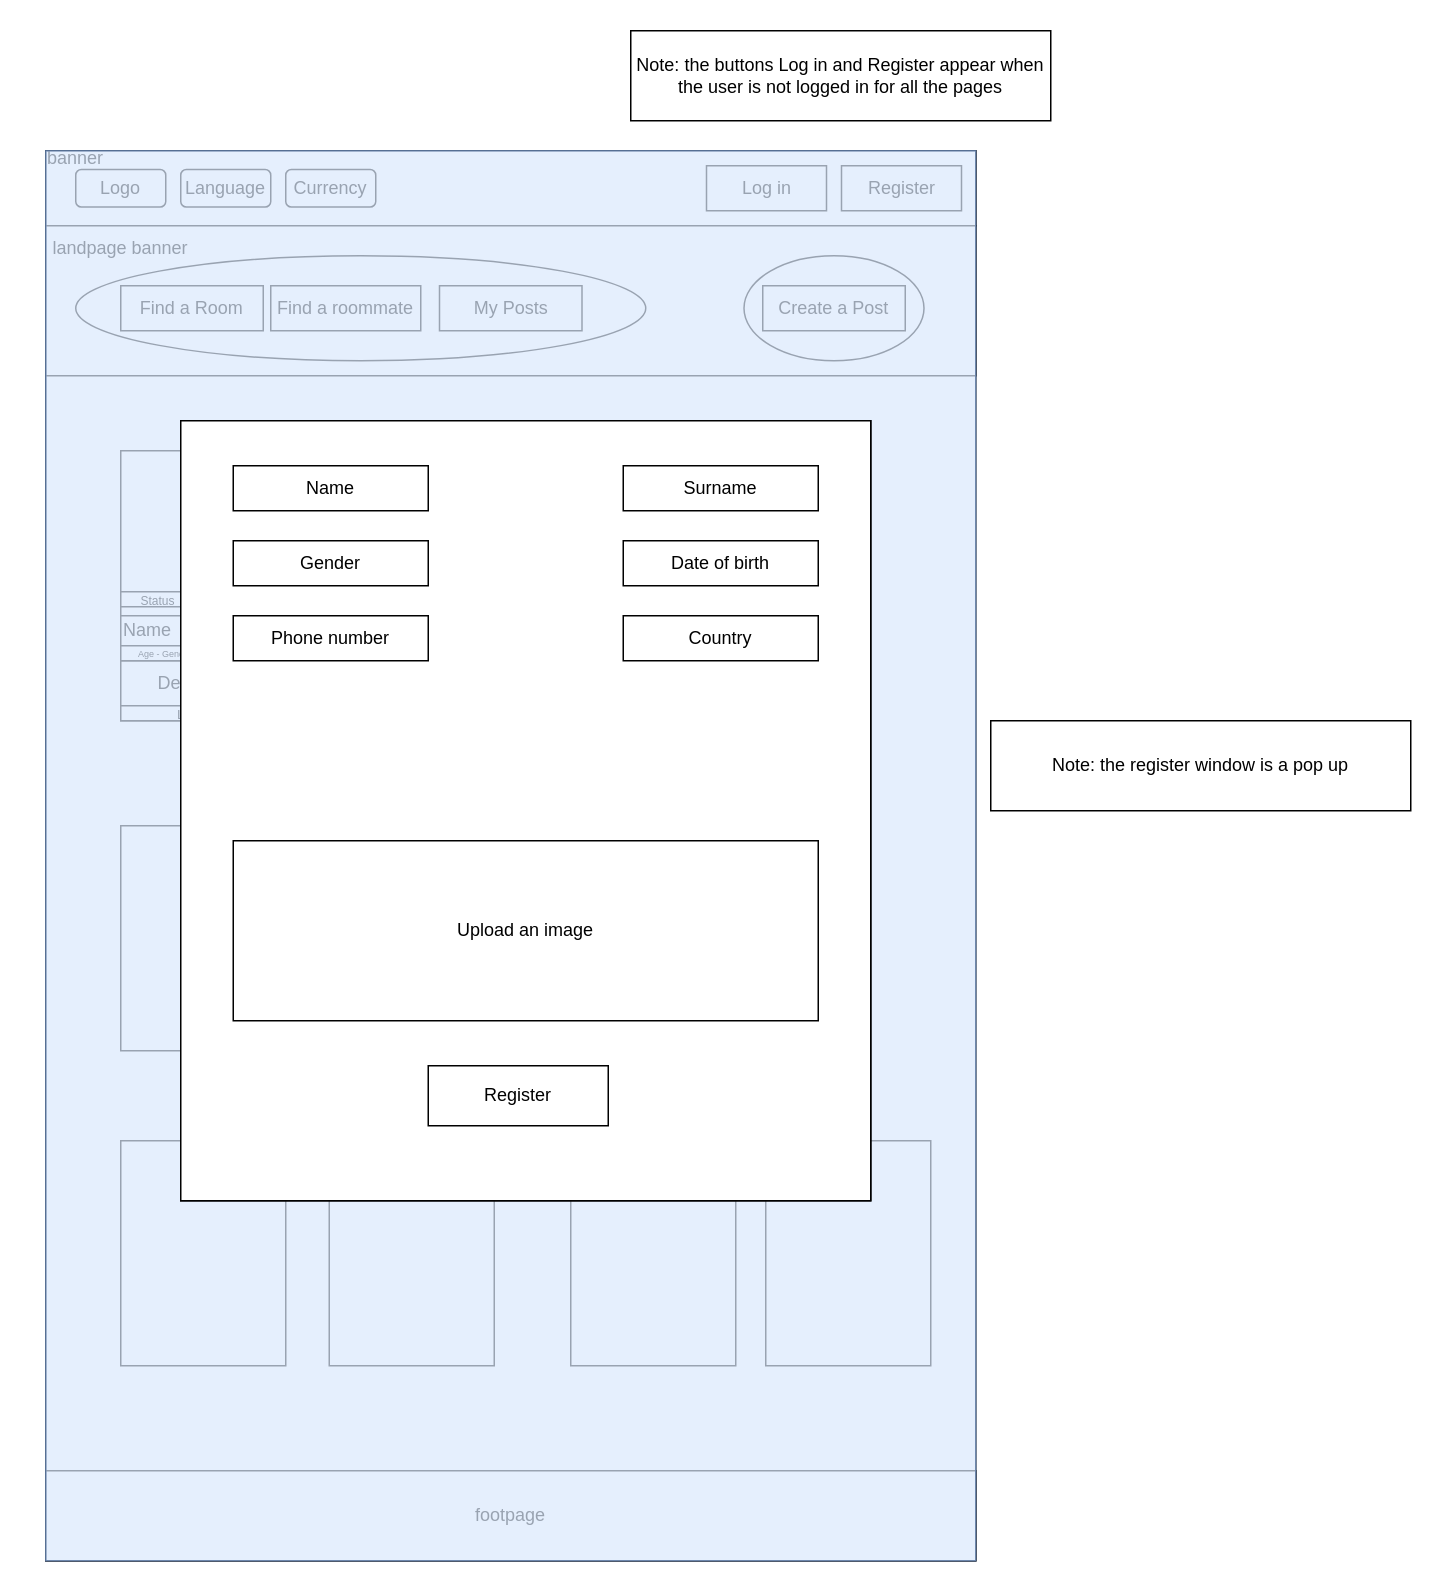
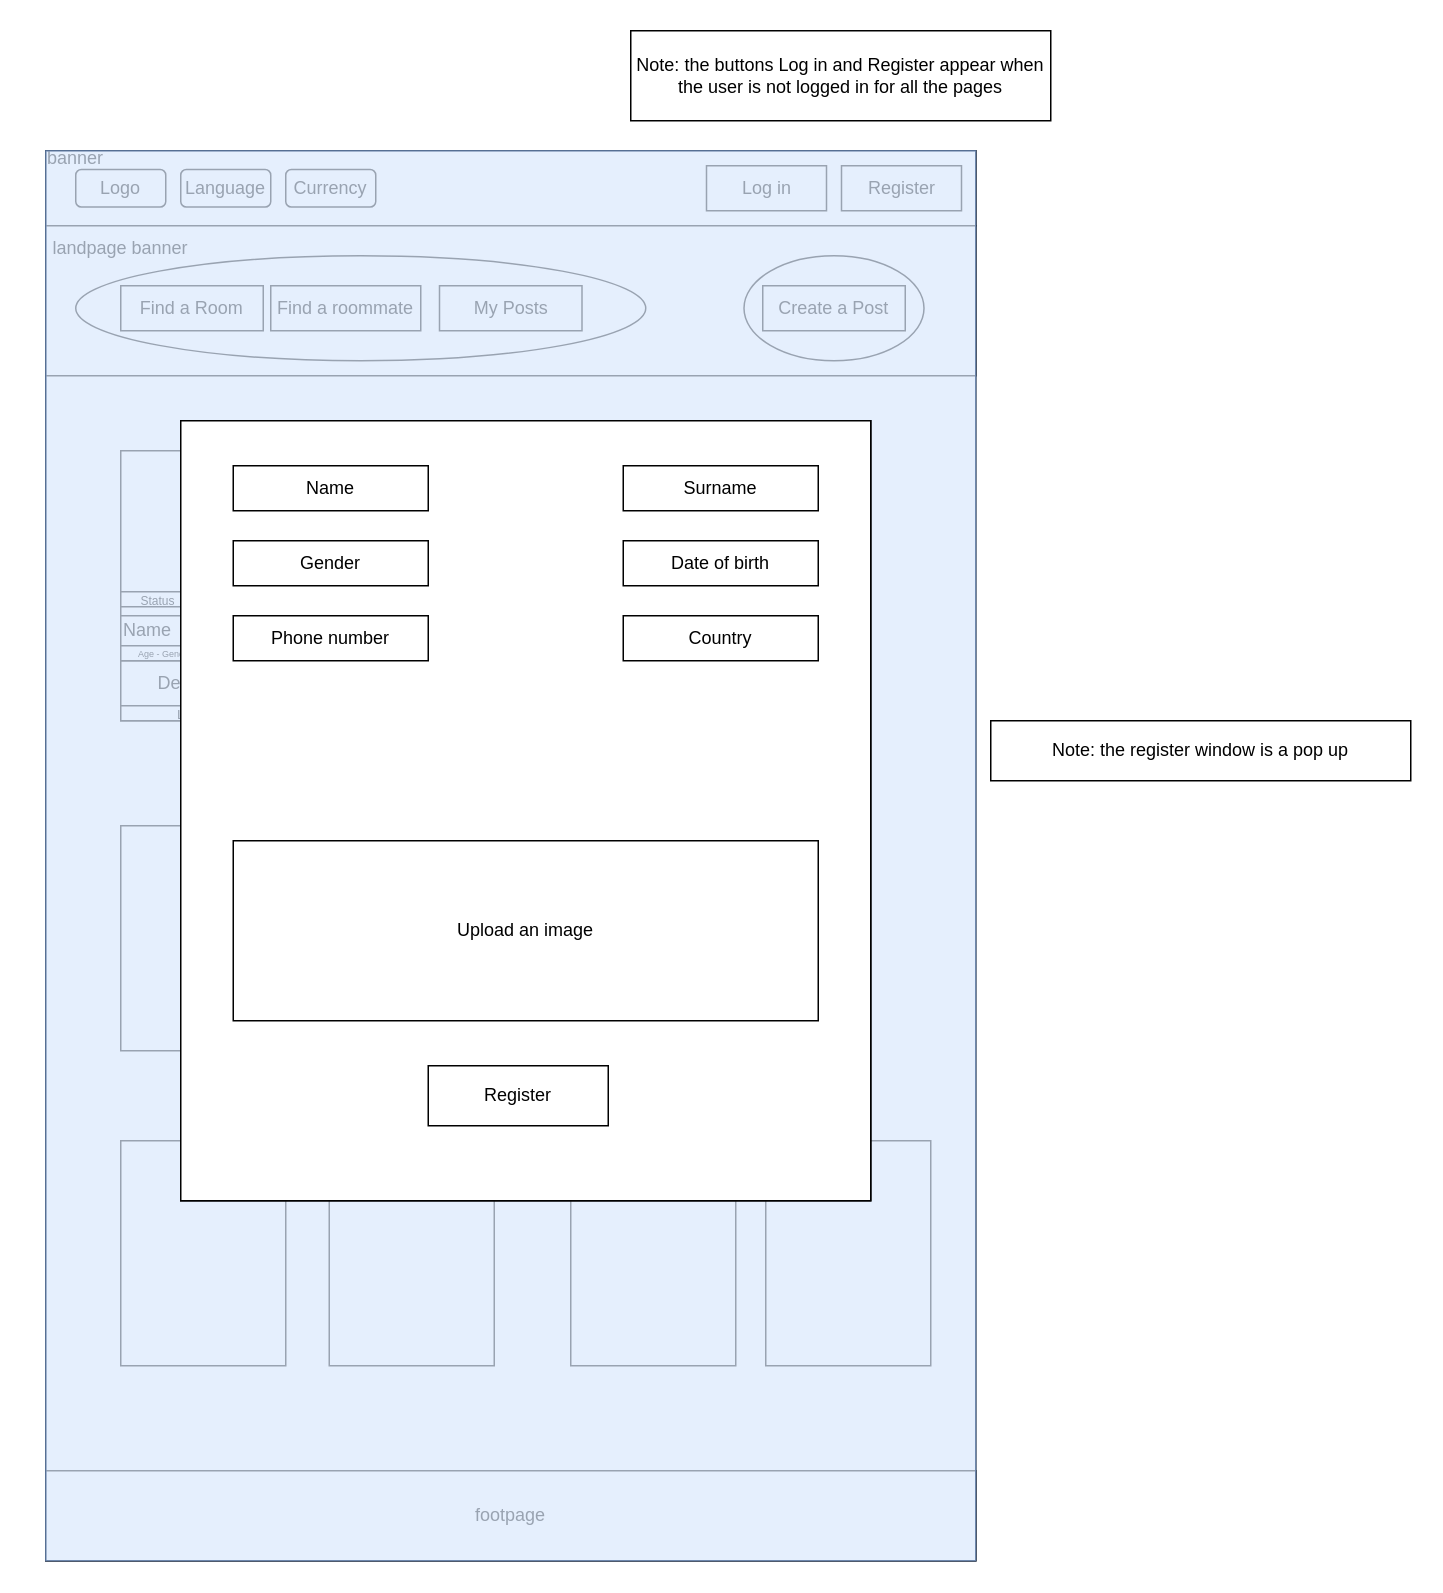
node "Note: the register window is a pop up": size 420x90 -> 420x60
